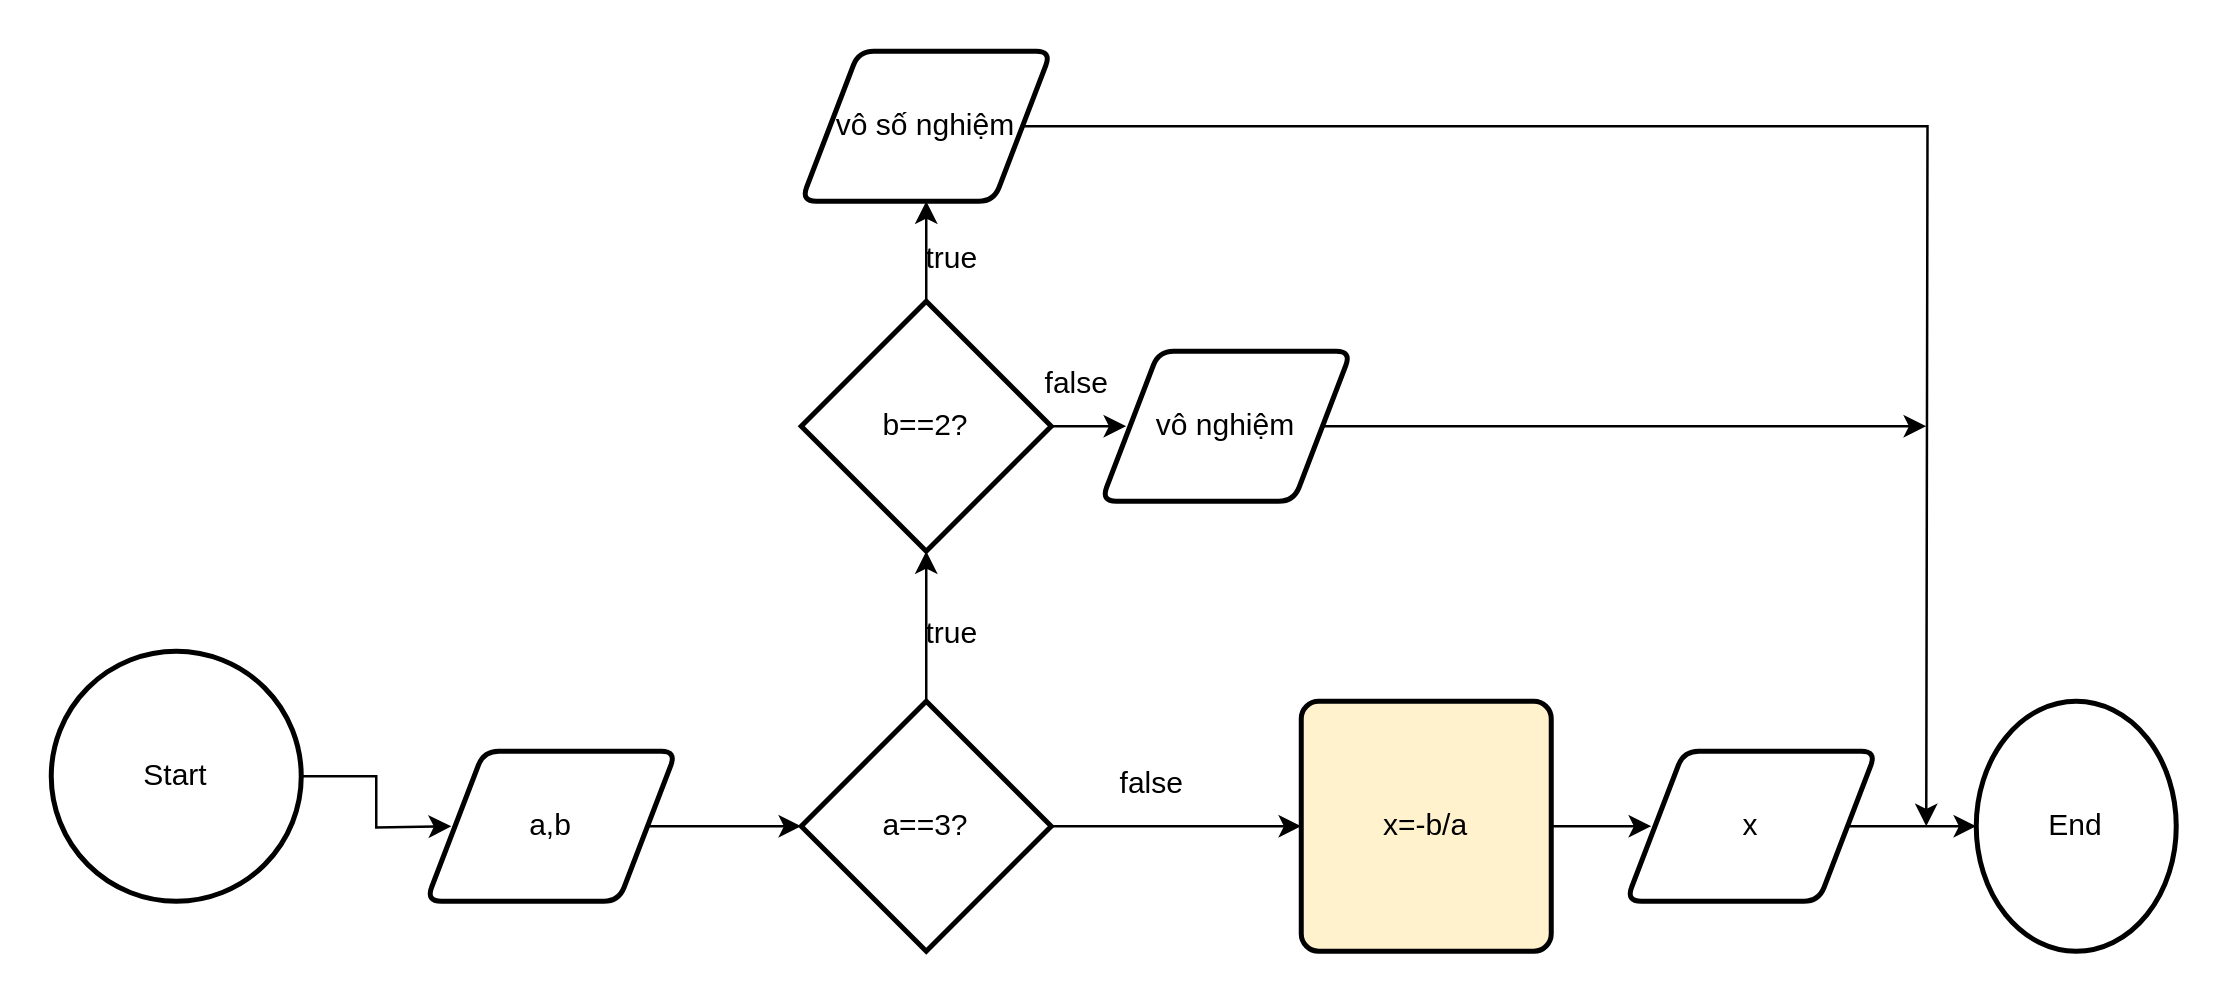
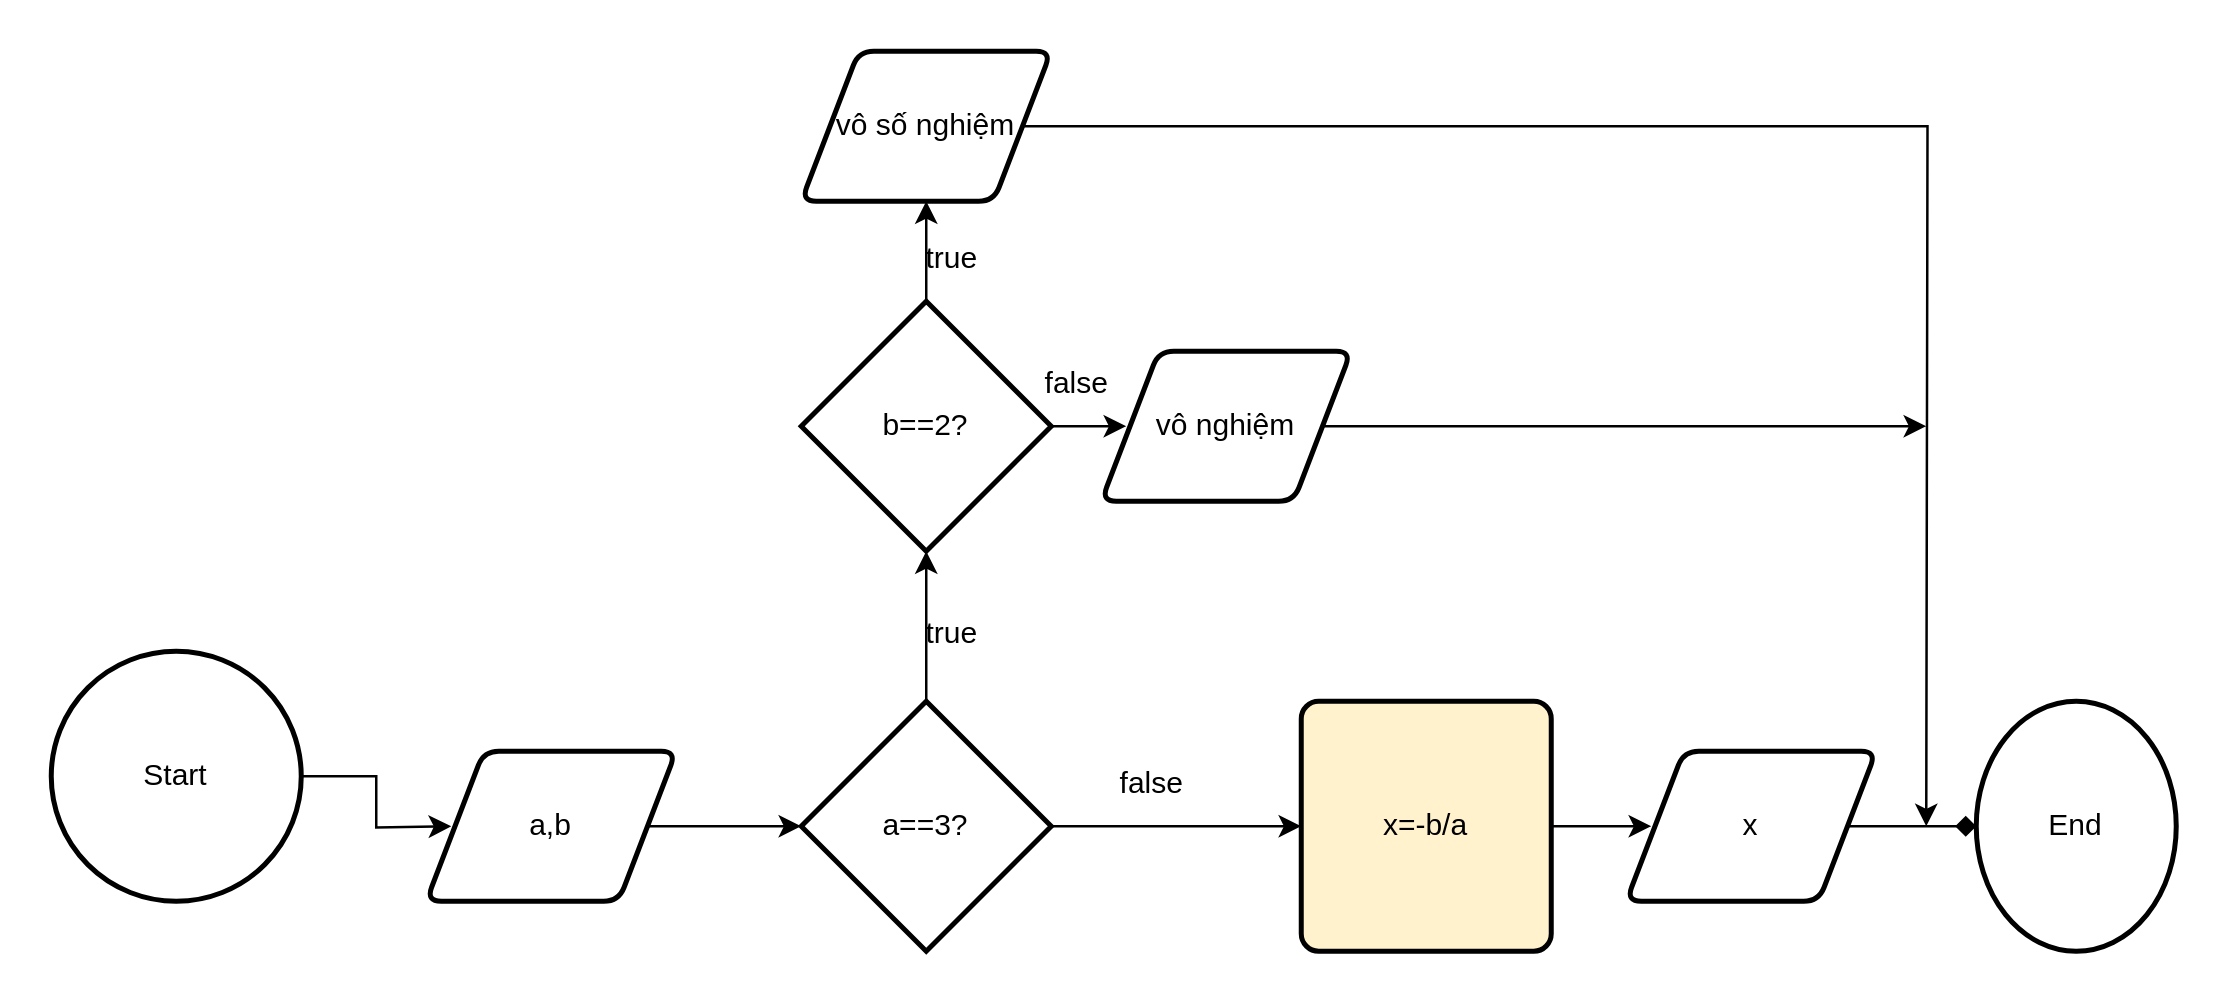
edge "x" -> "End": arrowhead classic -> diamond
